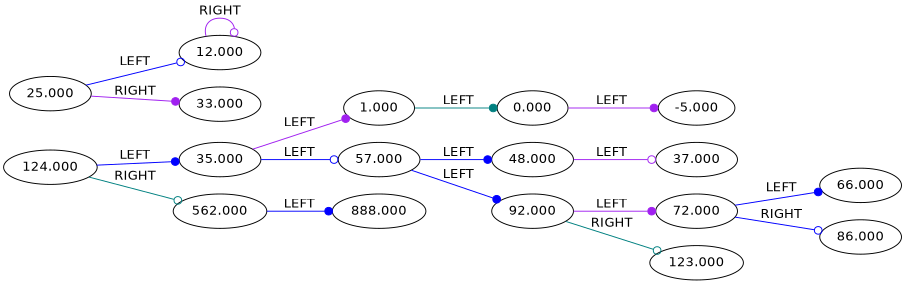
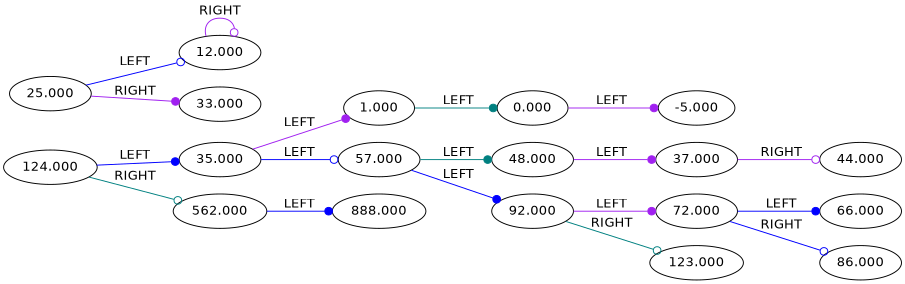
edge "57.000" -> "48.000": color blue -> teal
edge "48.000" -> "37.000": arrowhead odot -> dot
node "44.000": added
